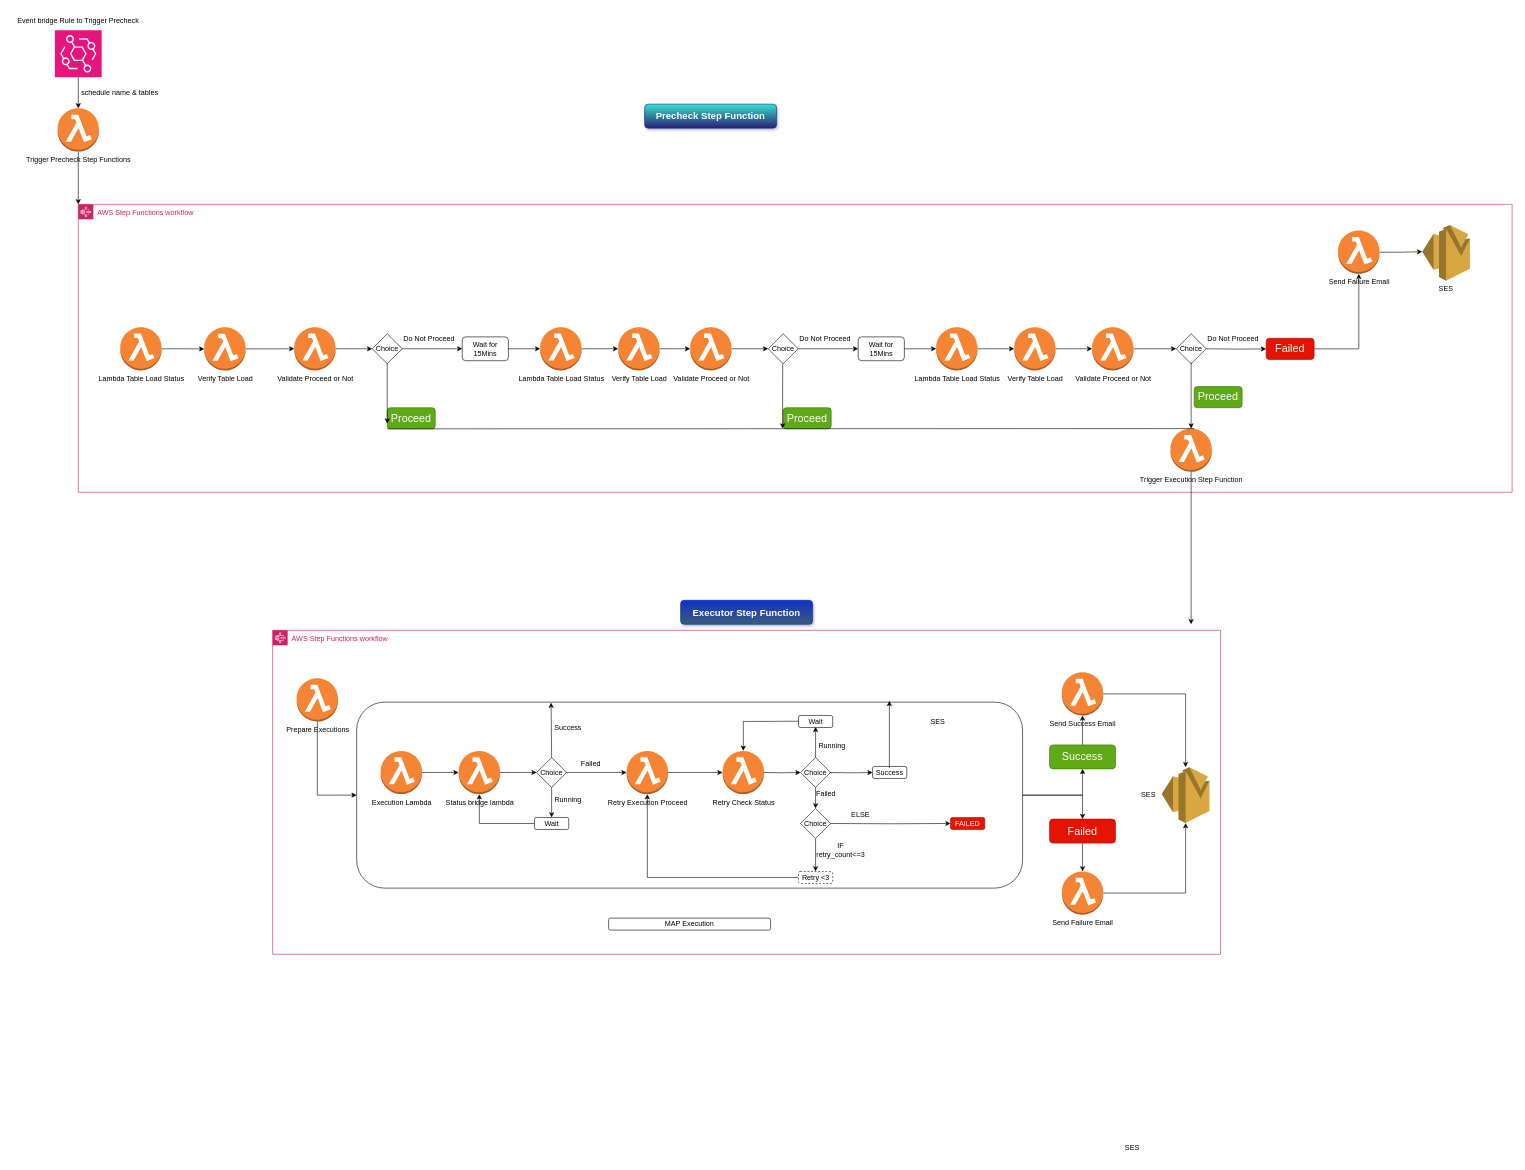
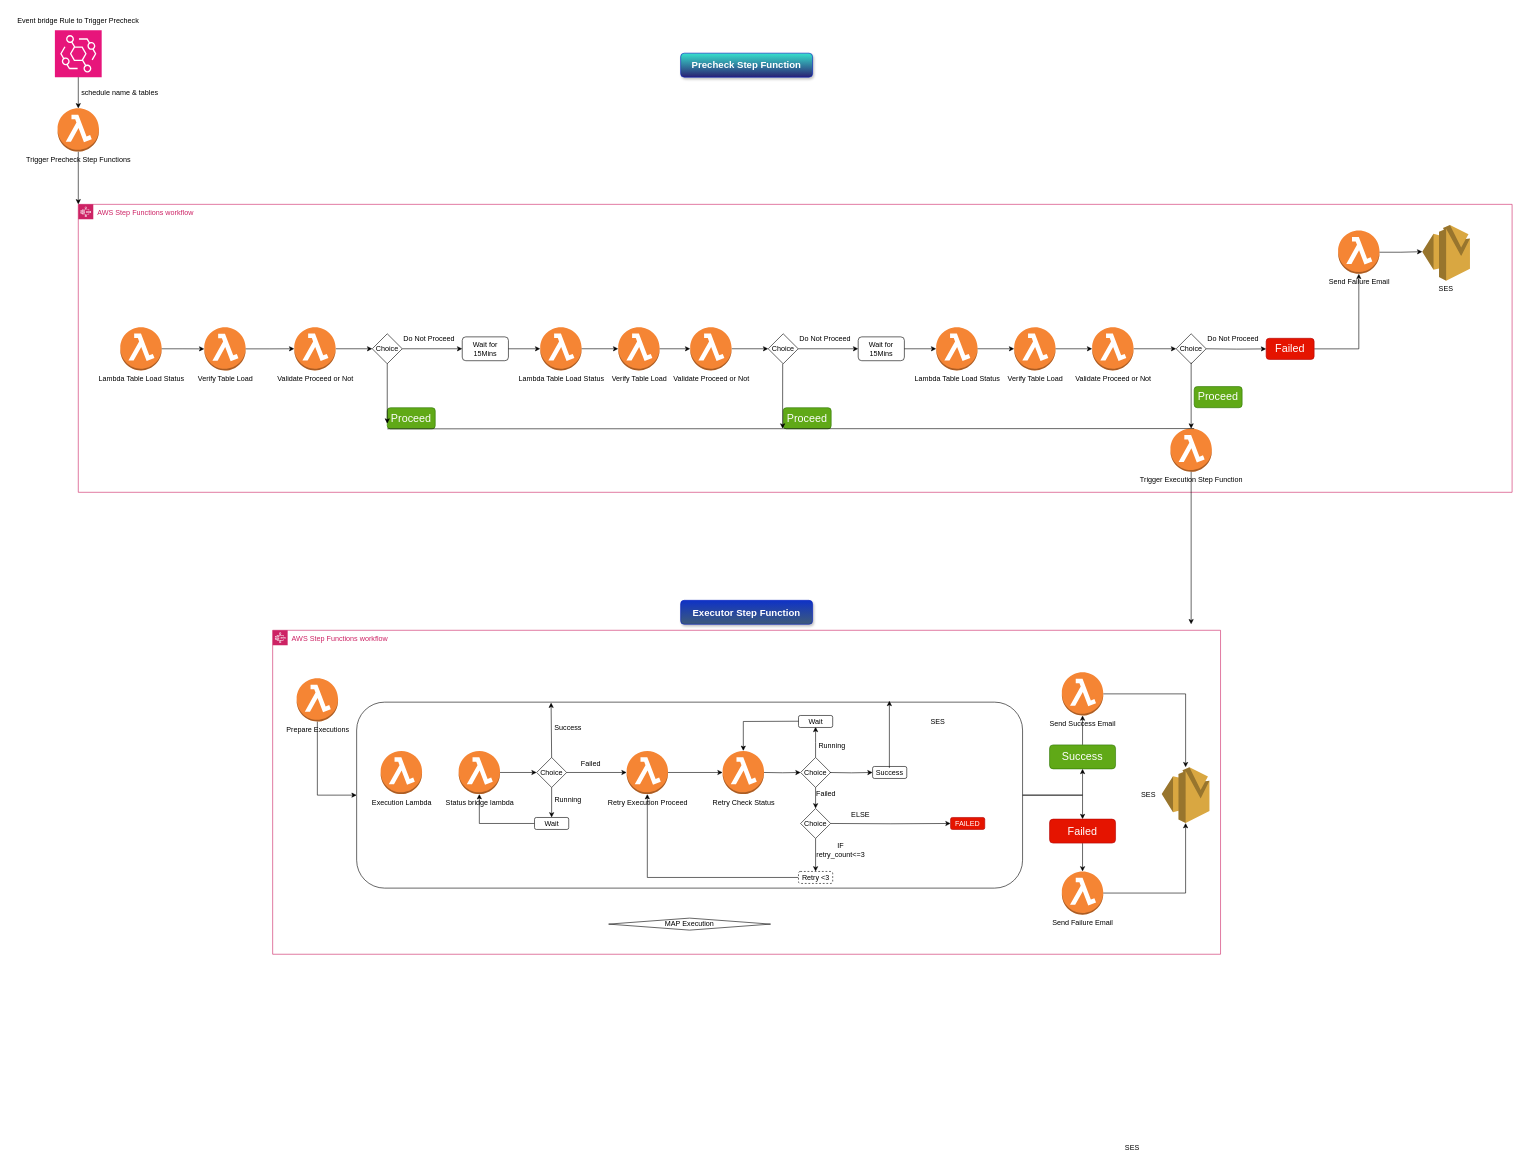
node "Precheck Step Function": moved (711, 116) -> (747, 65)
edge "Execution Lambda" -> "Status bridge lambda": removed
node "MAP Execution": shape rounded rectangle -> diamond
